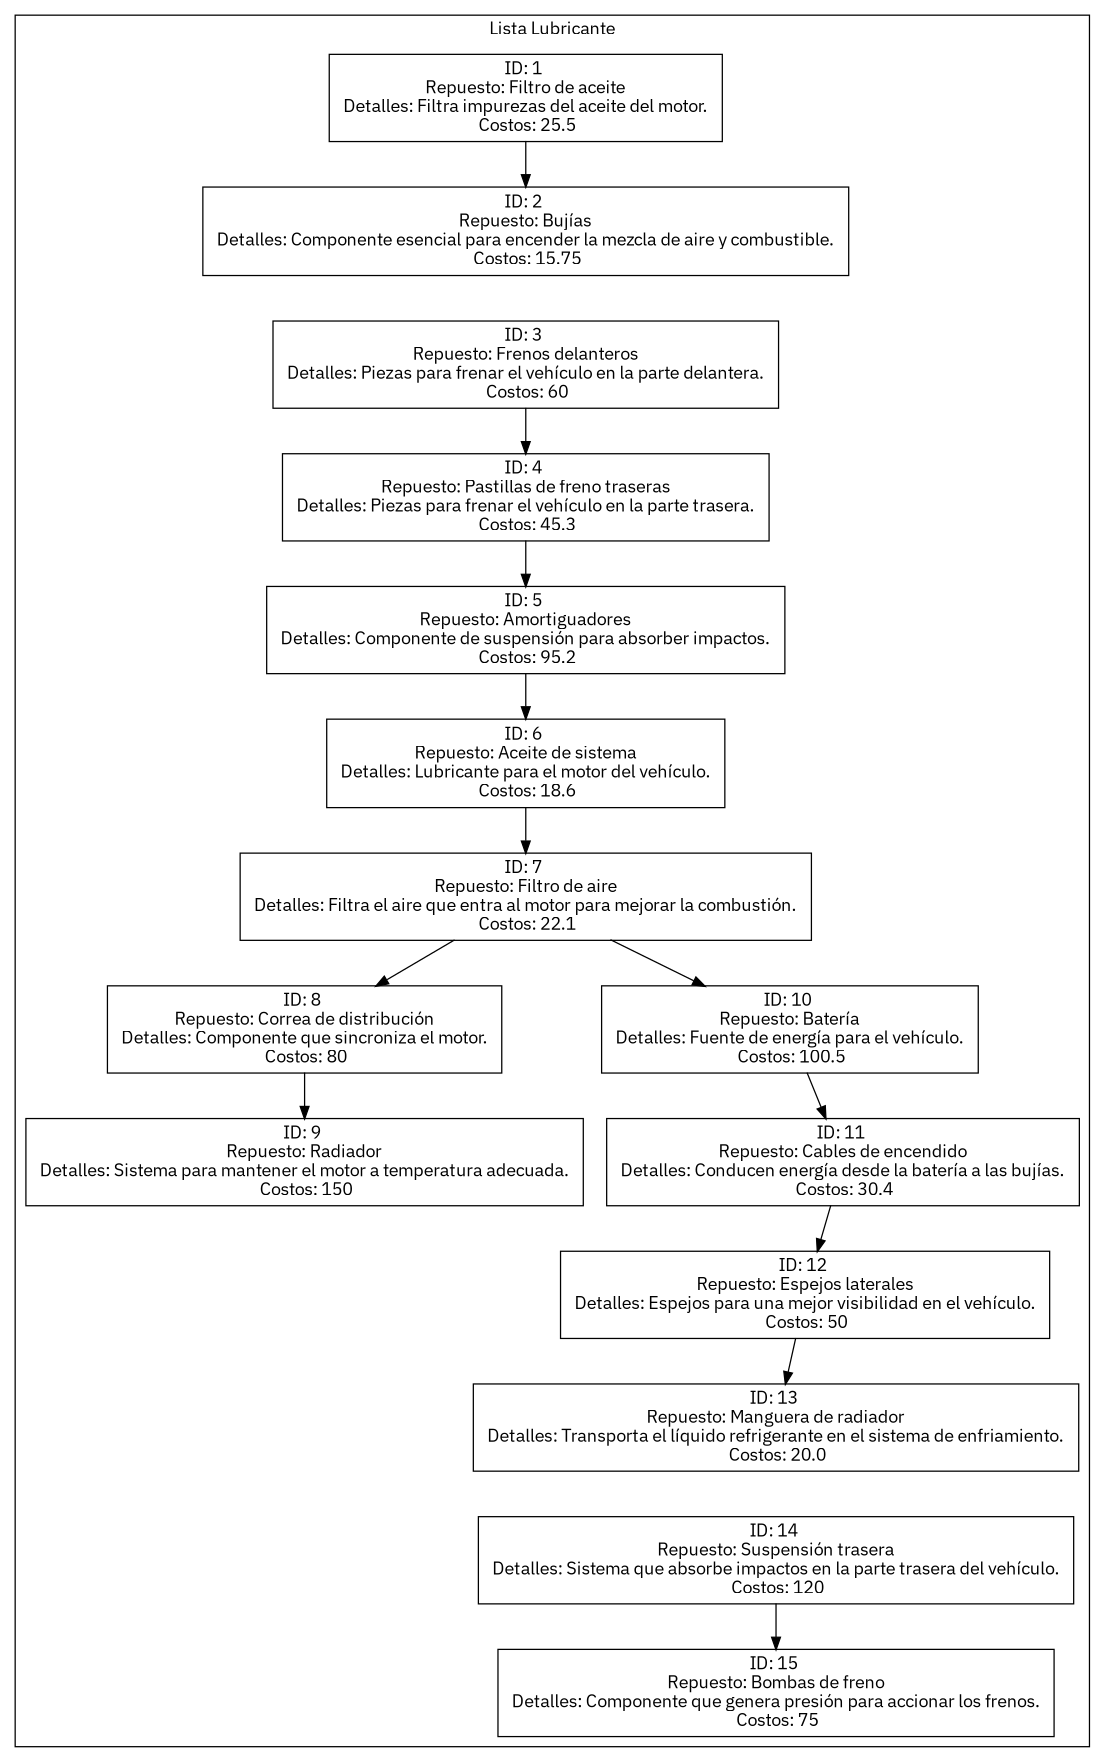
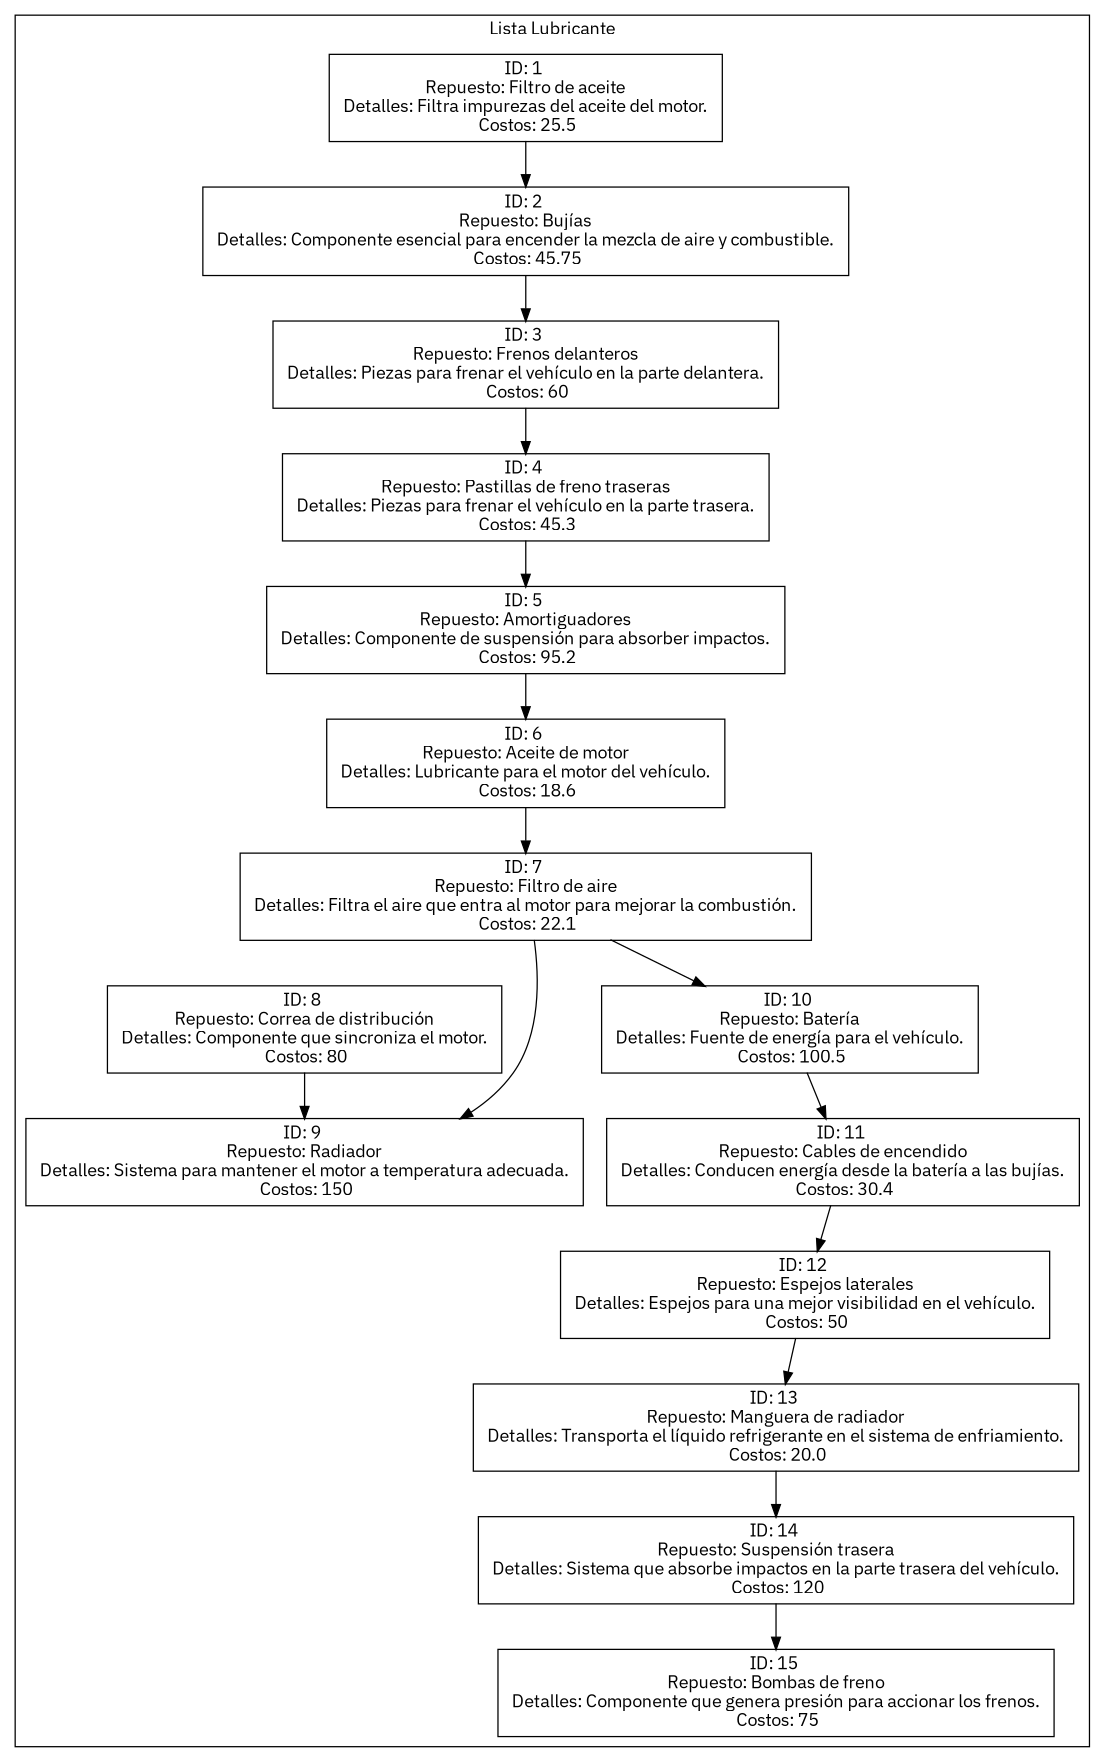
node "ID: 2": text "Costos: 15.75" -> "Costos: 45.75"
edge "ID: 2" -> "ID: 3": added
node "ID: 6": text "Repuesto: Aceite de sistema" -> "Repuesto: Aceite de motor"
edge "ID: 7" -> "ID: 8": now "ID: 7" -> "ID: 9"
edge "ID: 13" -> "ID: 14": added
